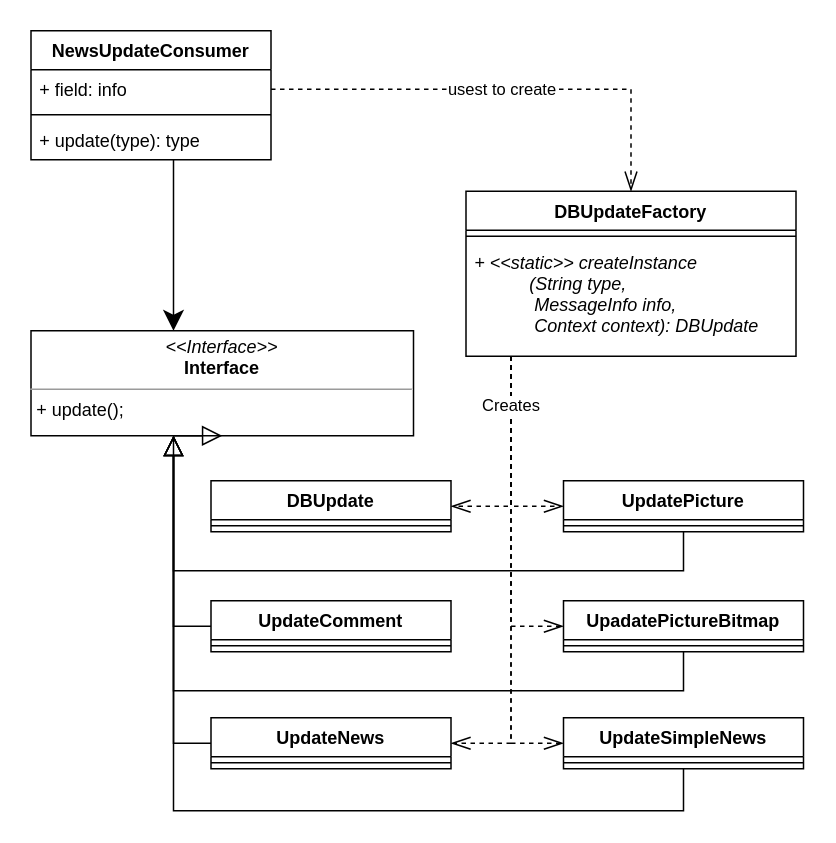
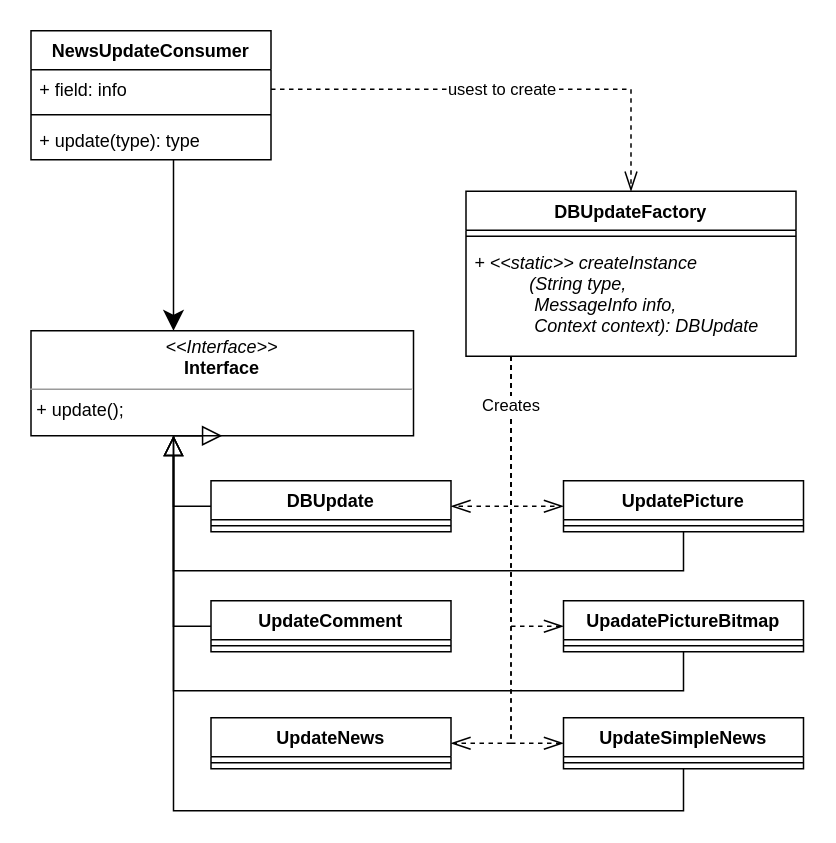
edge "DBUpdate" -> "<<Interface>> Interface + update();": added
edge "UpdatePicture" -> "<<Interface>> Interface + update();": arrowhead block -> none
edge "UpdateNews" -> "<<Interface>> Interface + update();": removed
